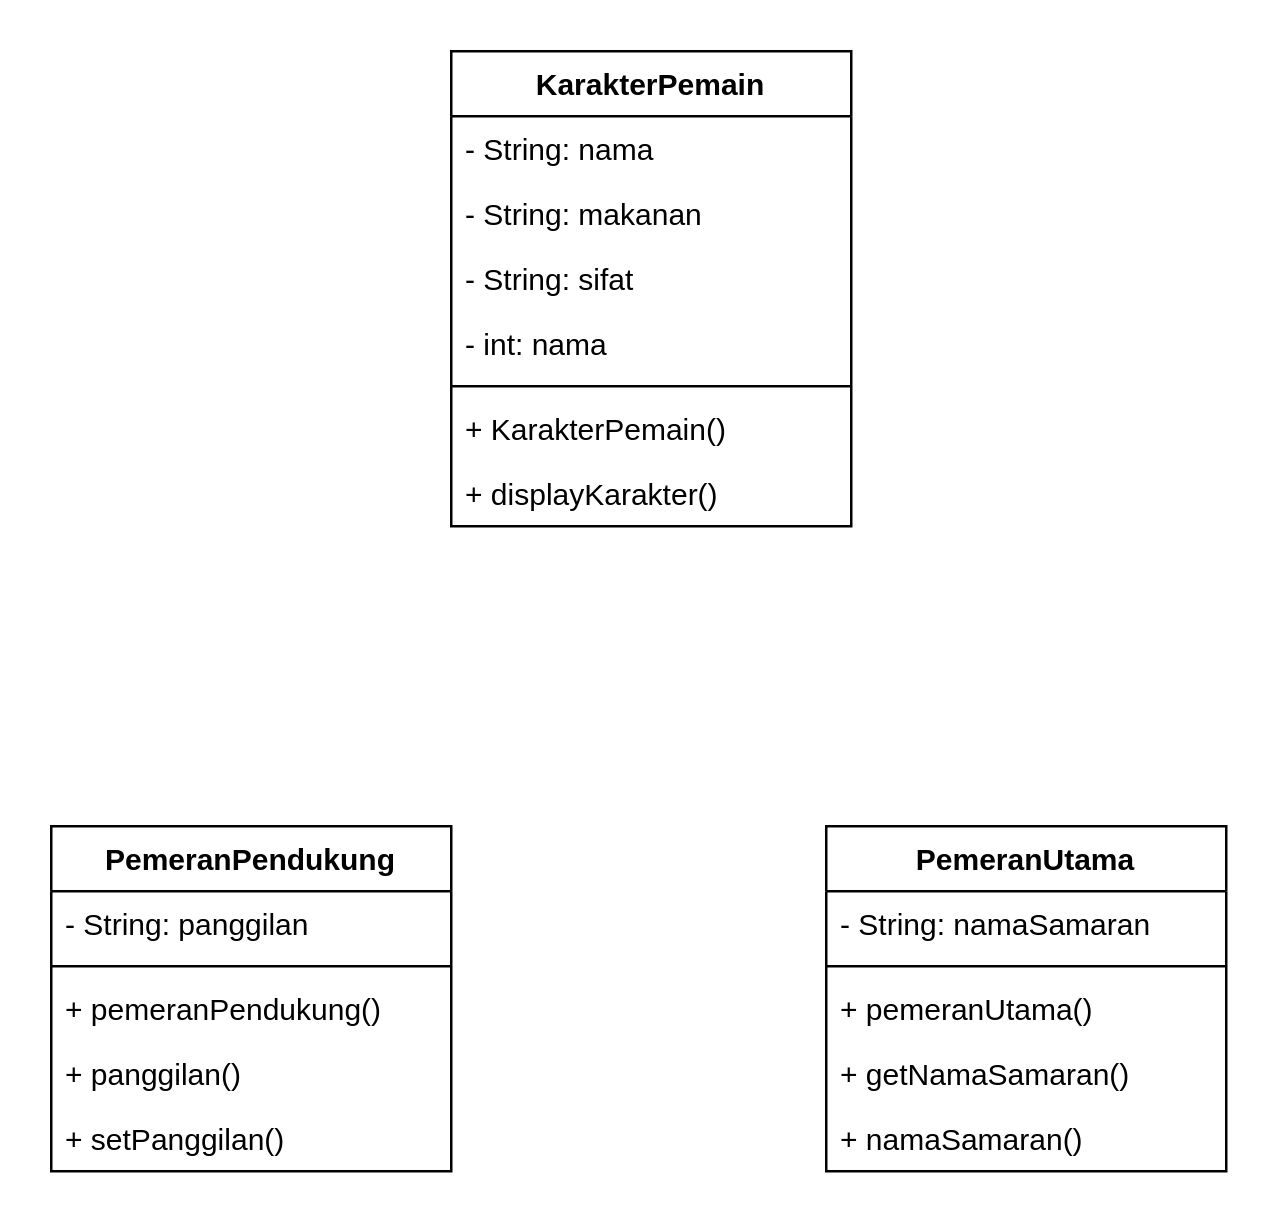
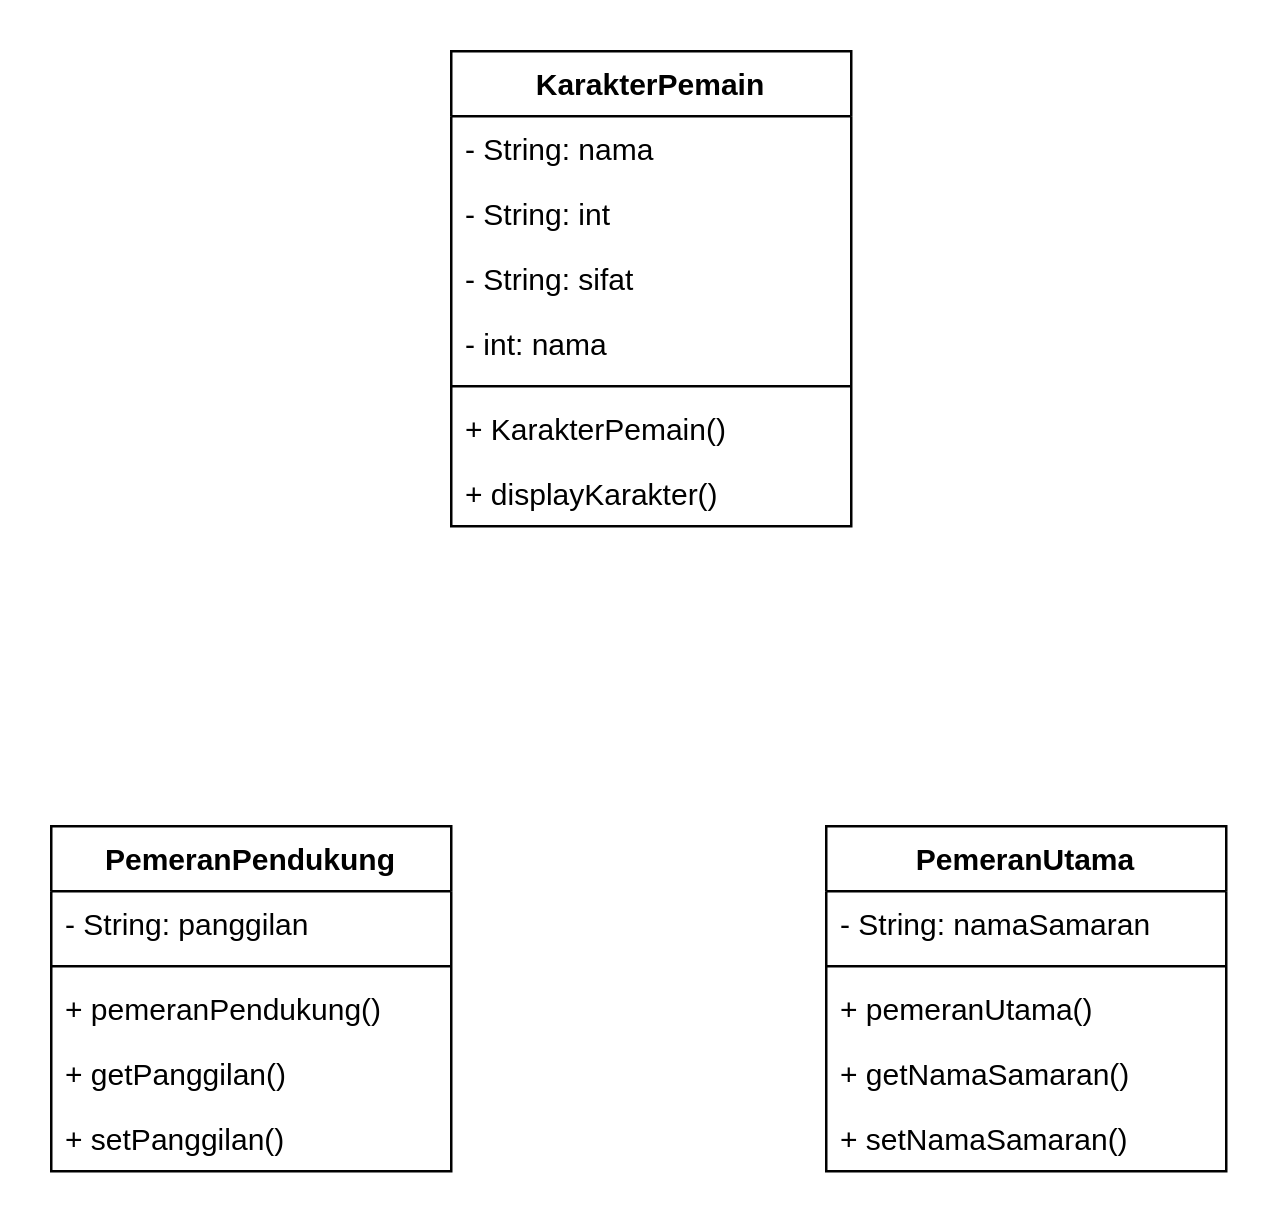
node "- String: makanan": label "- String: makanan" -> "- String: int"
node "+ panggilan()": label "+ panggilan()" -> "+ getPanggilan()"
node "+ namaSamaran()": label "+ namaSamaran()" -> "+ setNamaSamaran()"
